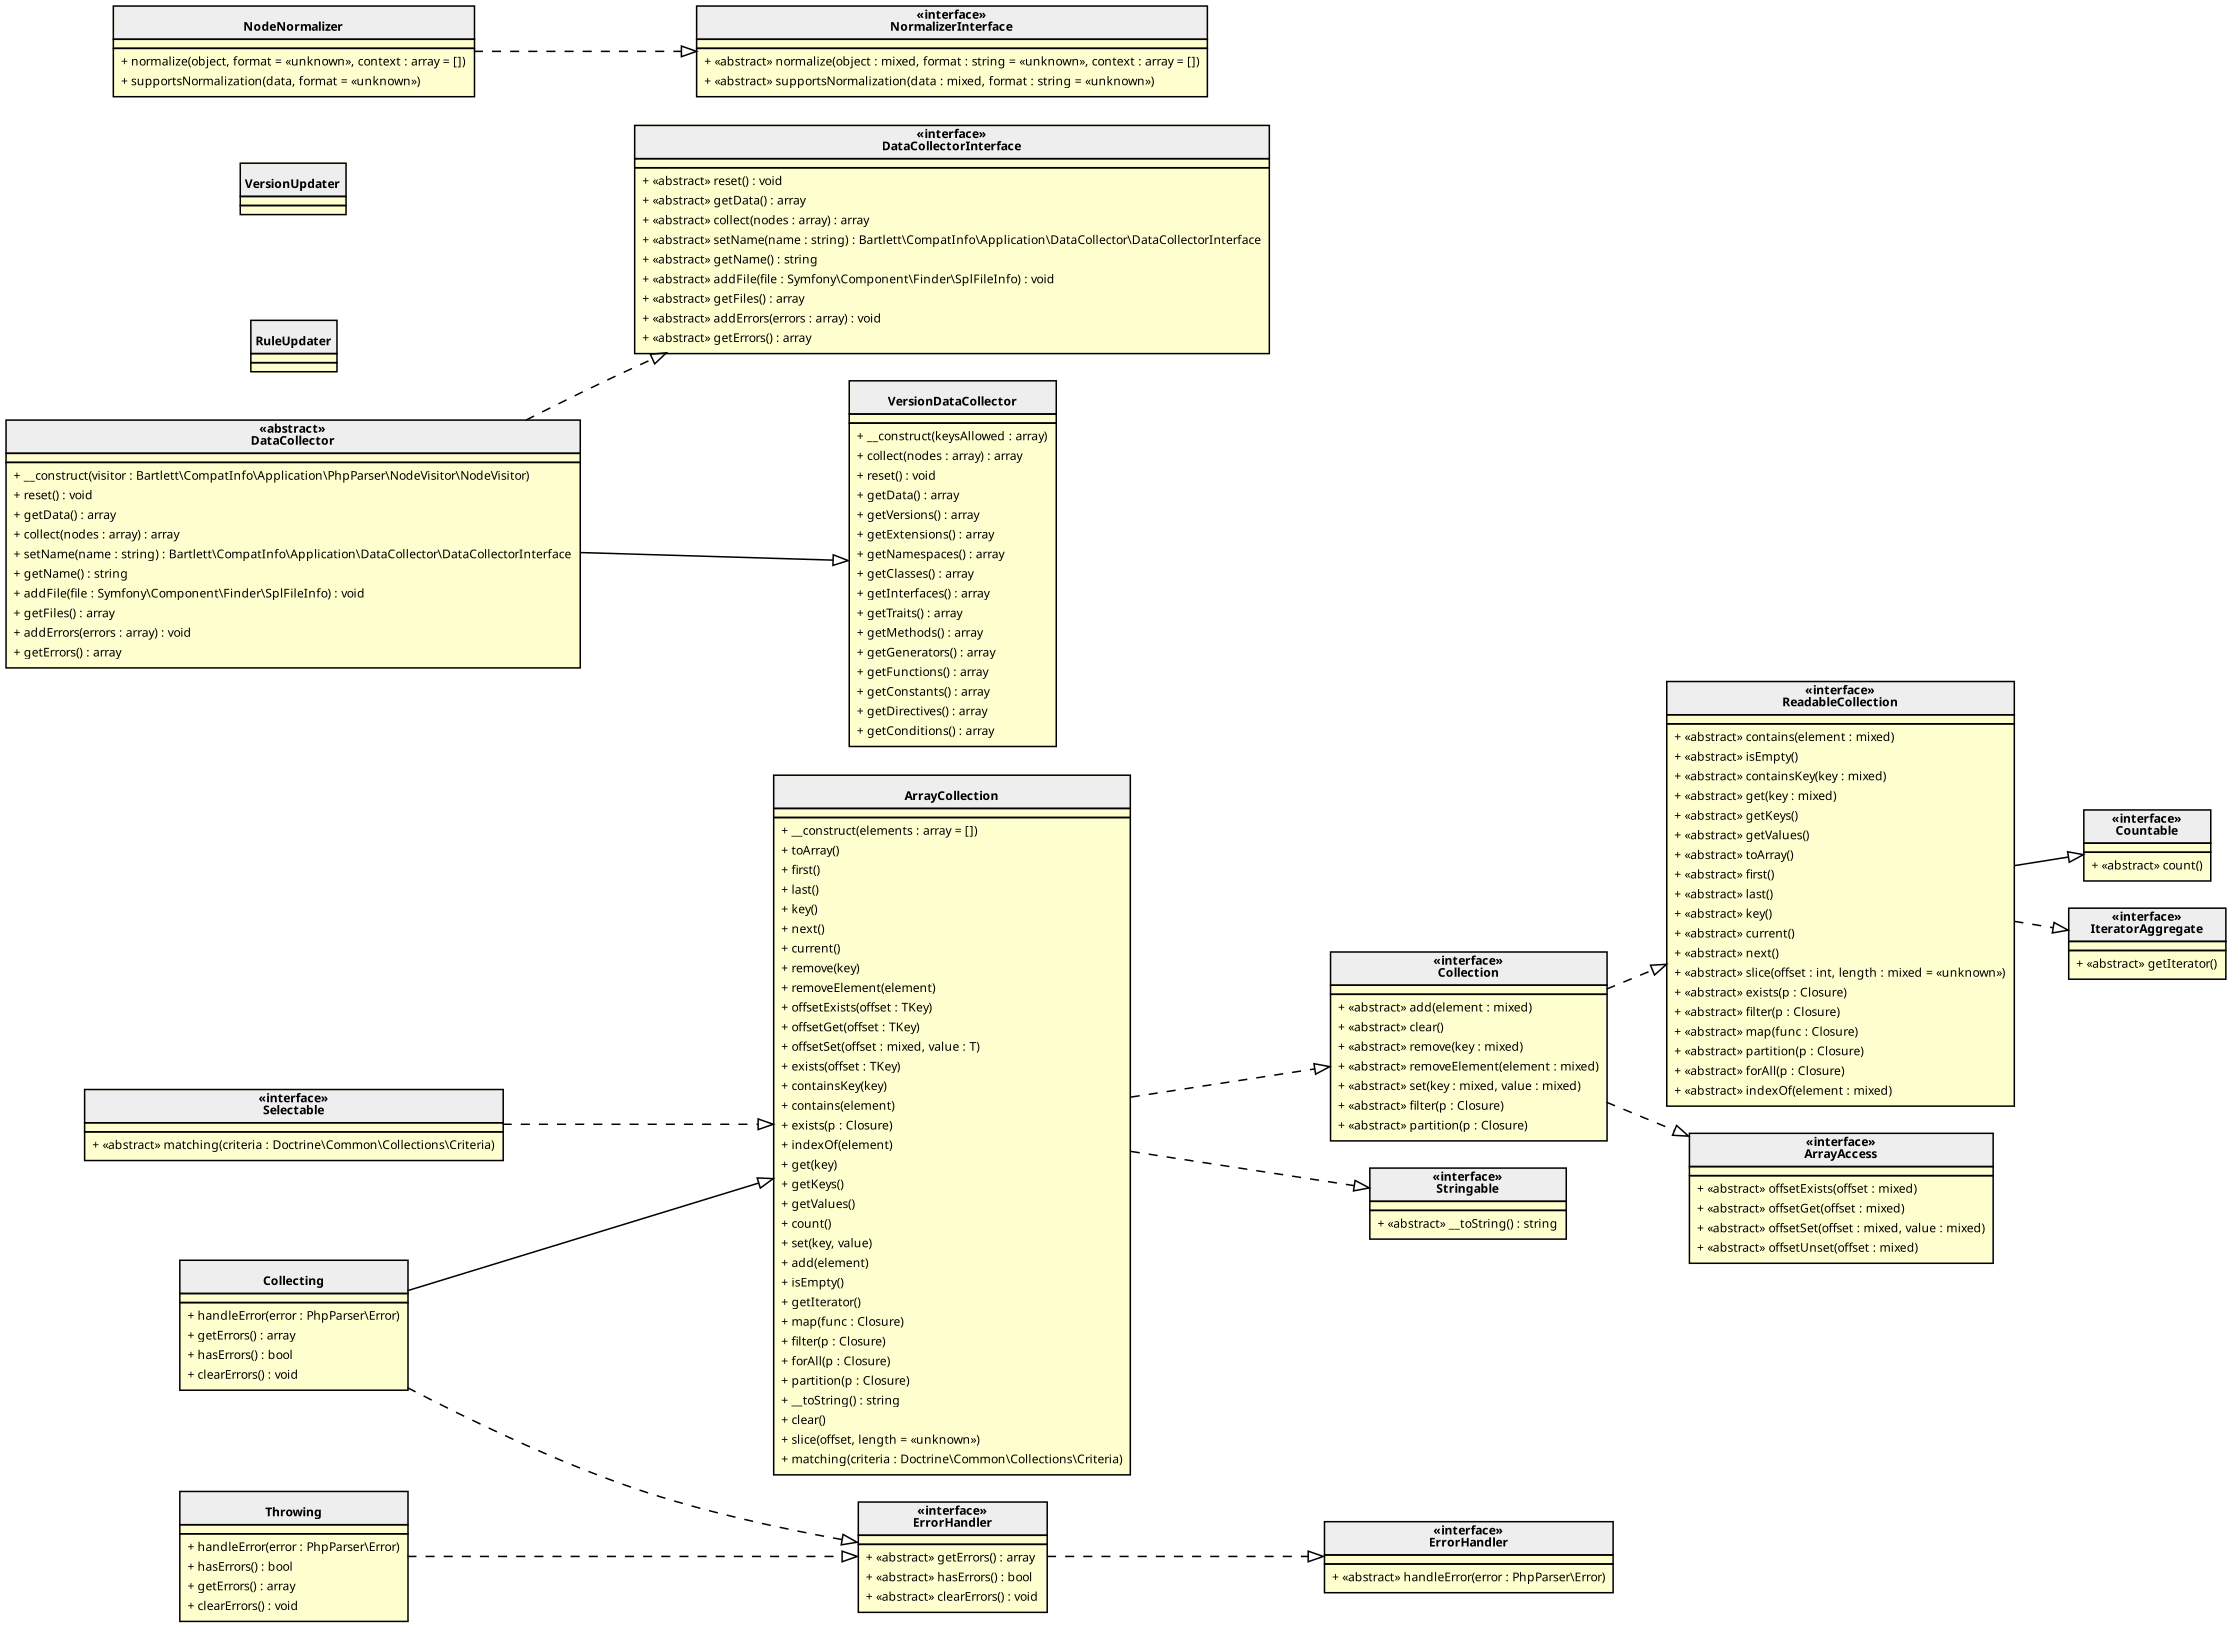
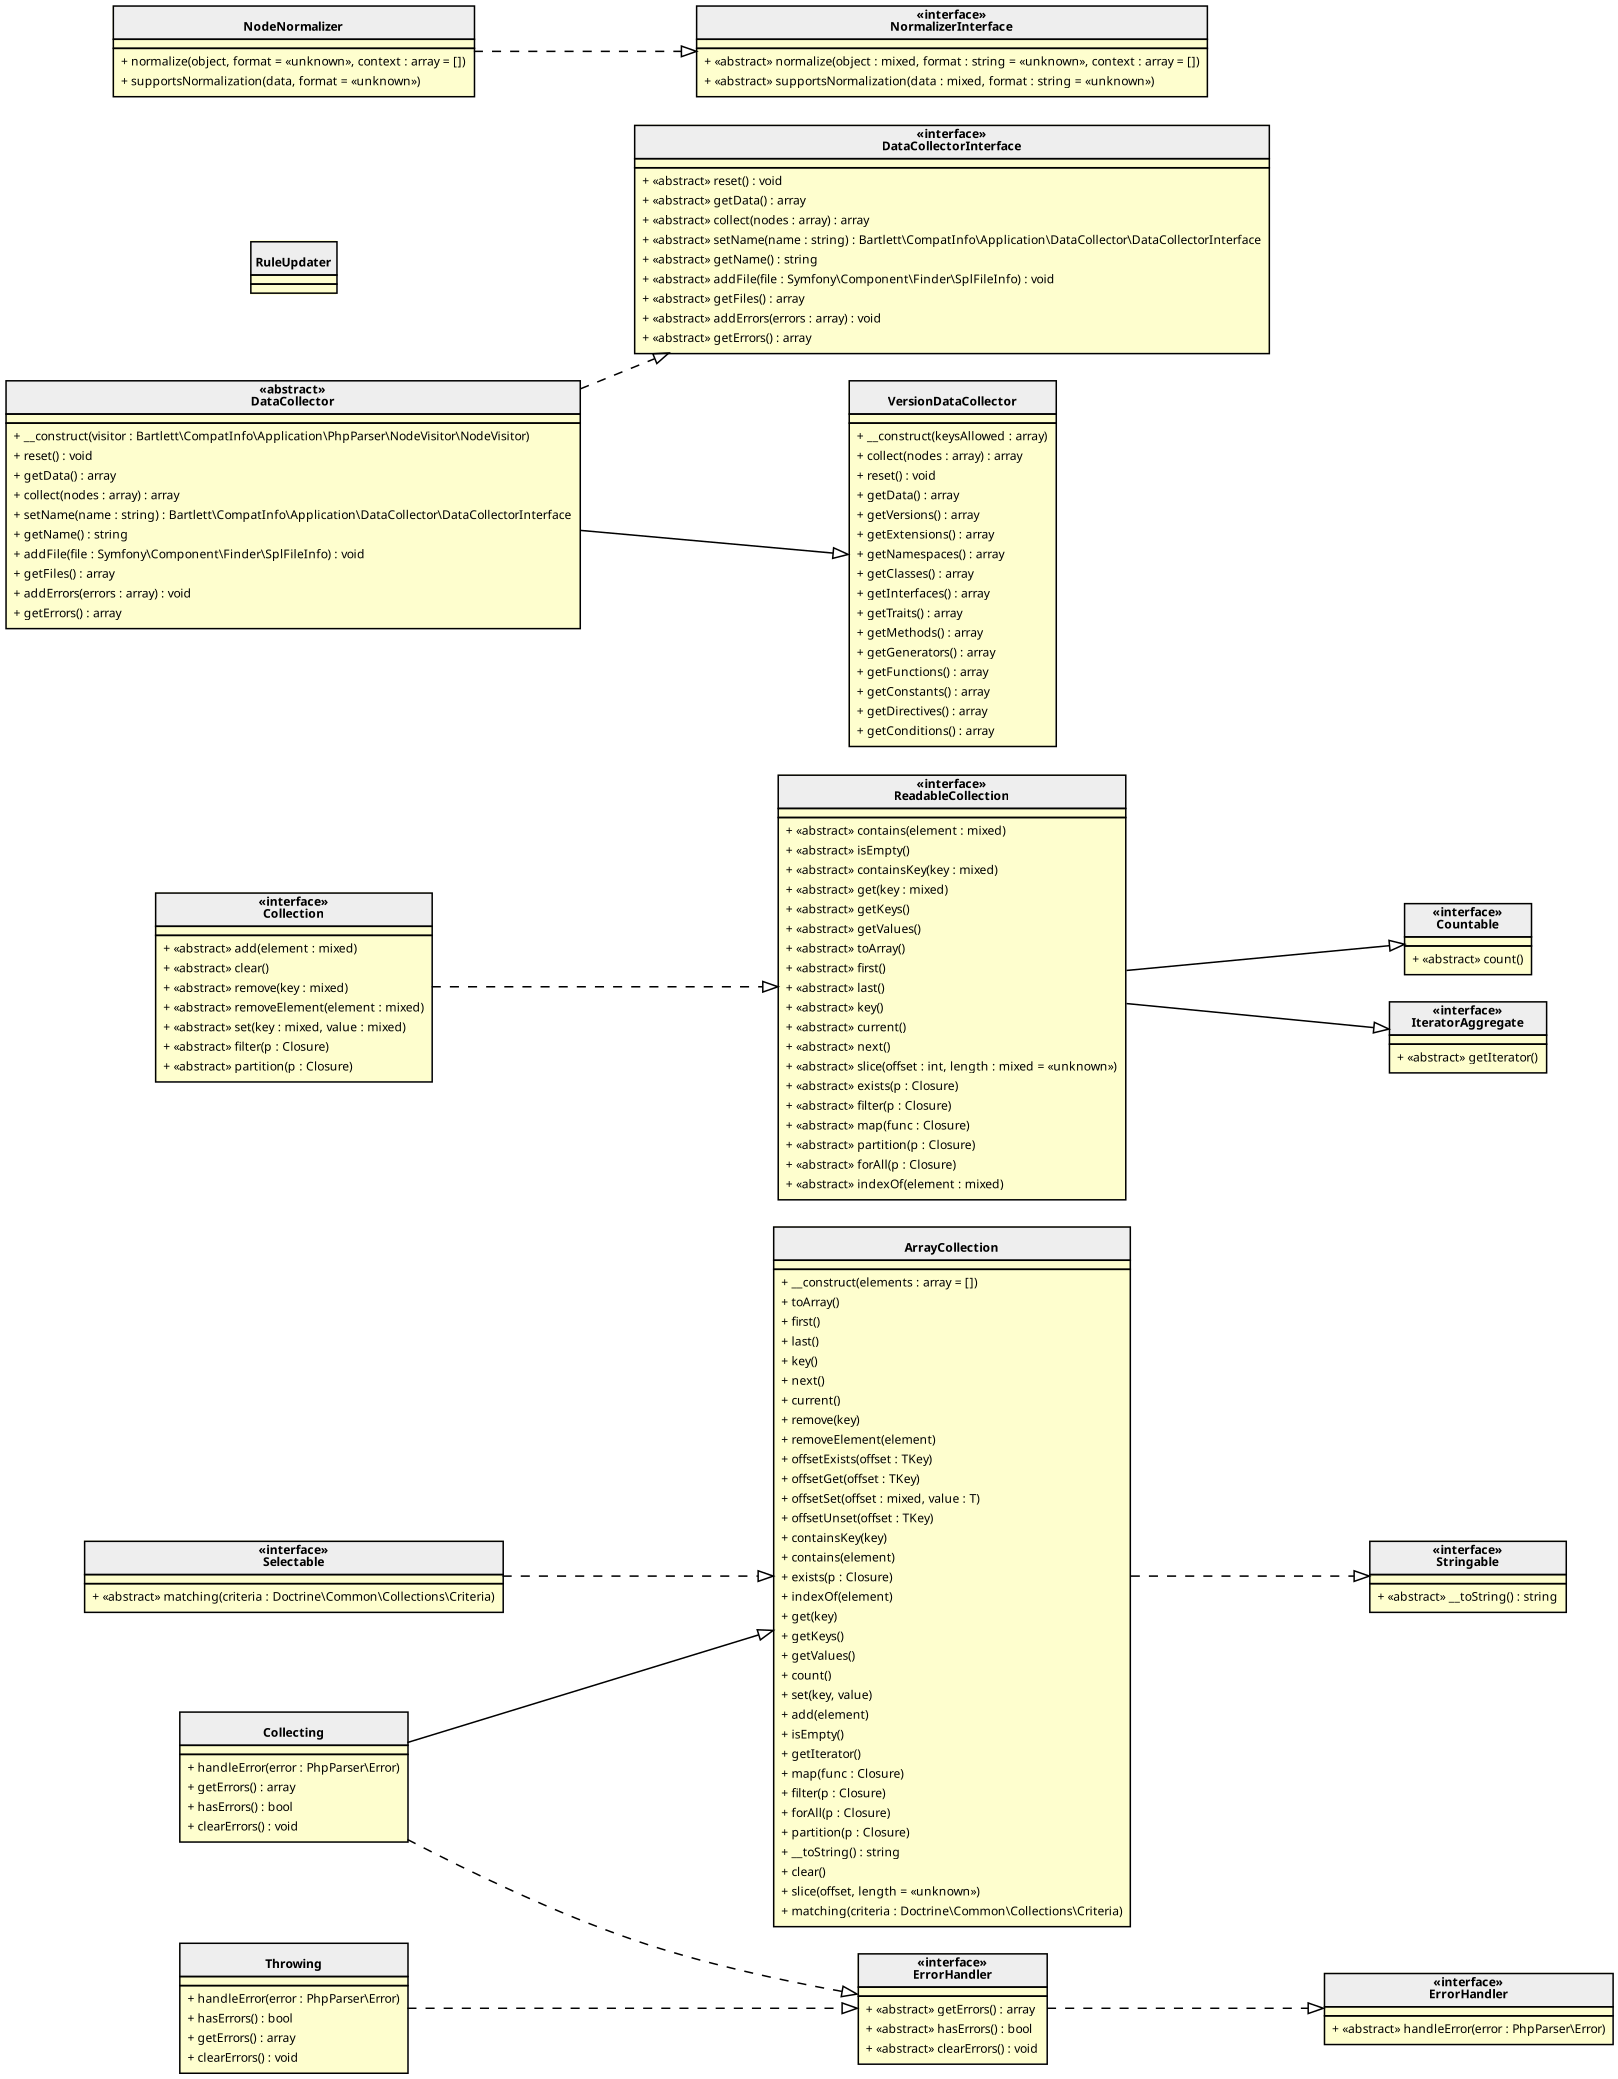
node "VersionUpdater": removed
edge "ReadableCollection" -> "IteratorAggregate": style dashed -> filled
node "ArrayCollection": text "+ exists(offset : TKey)" -> "+ offsetUnset(offset : TKey)"
edge "ArrayCollection" -> "Collection": removed
node "ArrayAccess": removed
